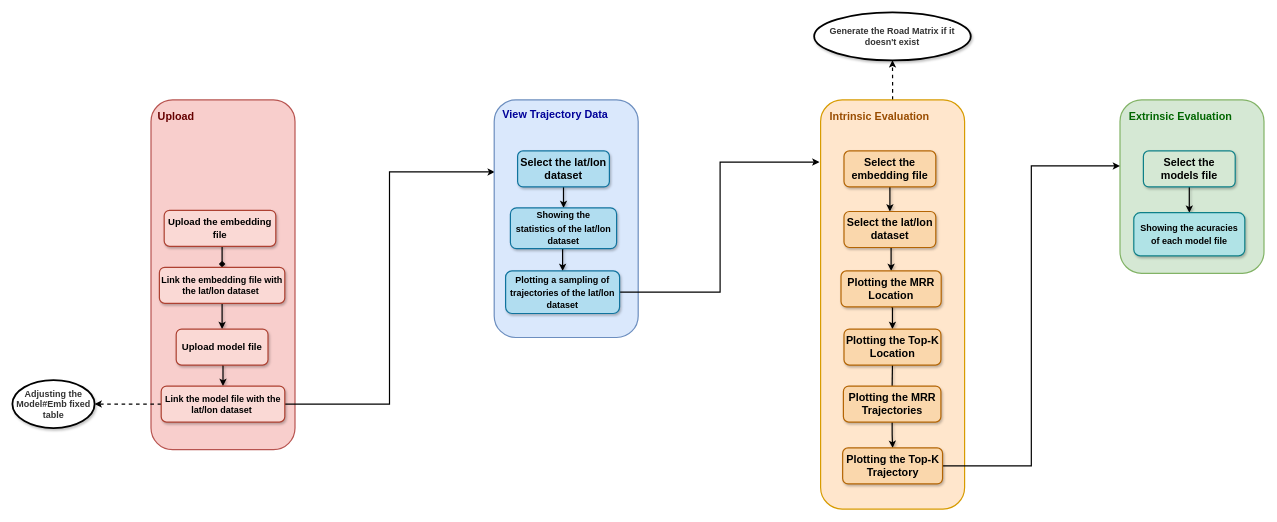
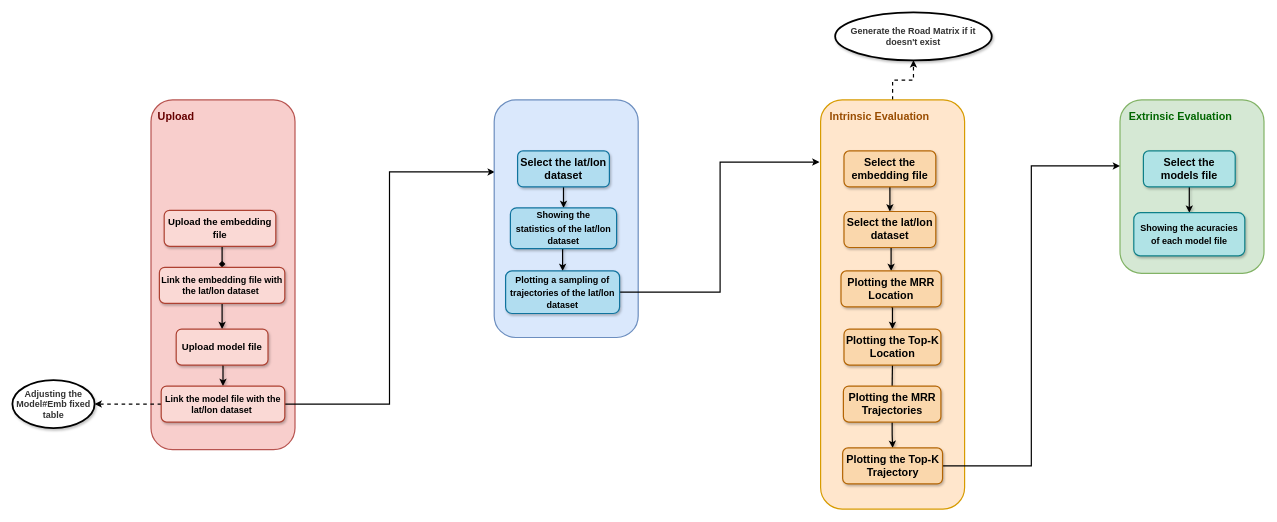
node "Generate the Road Matrix if it doesn't exist": moved (892, 36) -> (913, 36)
node "View Trajectory Data": removed
node "Select the models file": fillcolor #d5e8d4 -> #b0e3e6
